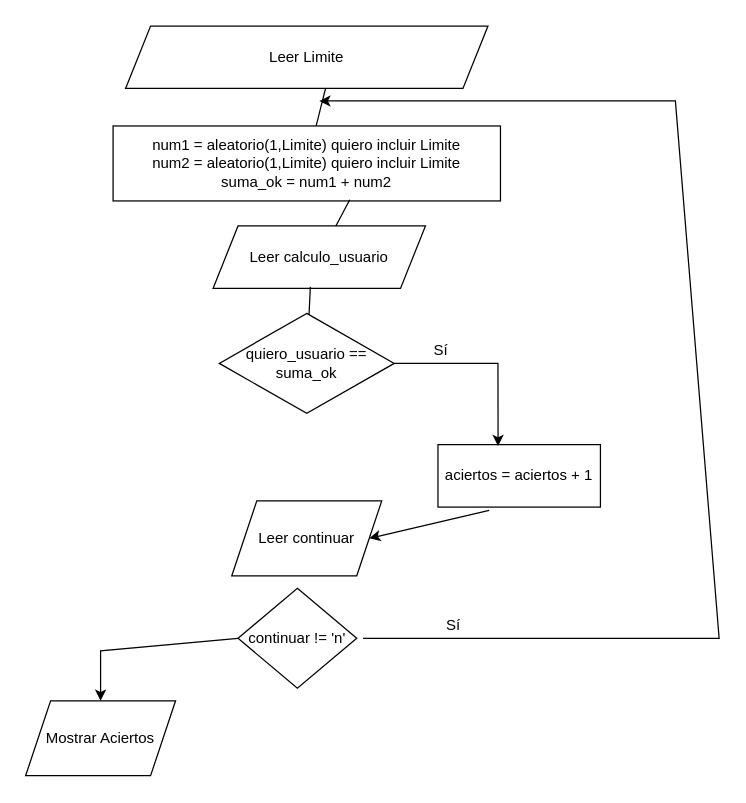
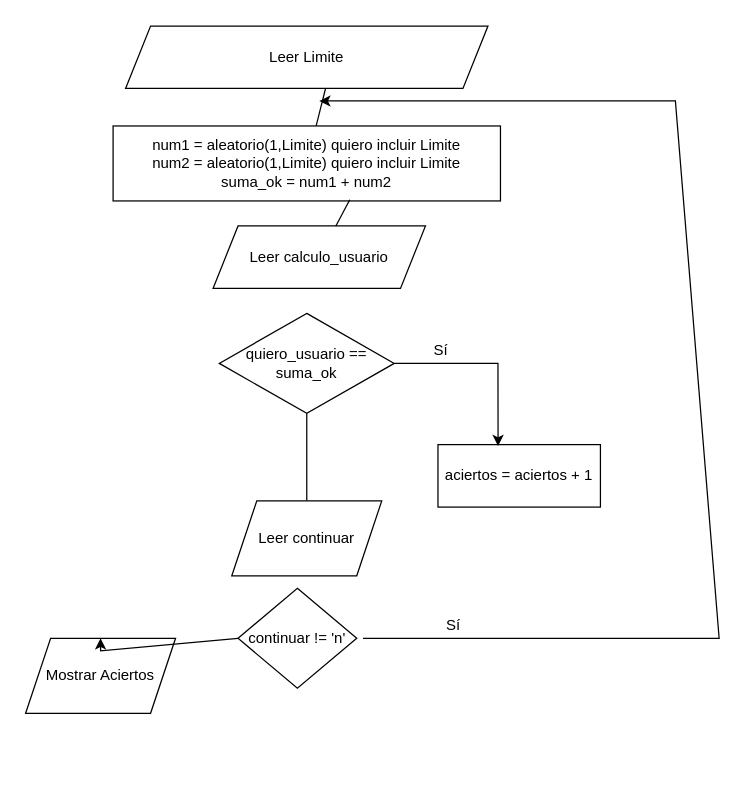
edge "Leer calculo_usuario" -- "quiero_usuario == suma_ok": now "Leer continuar" -- "quiero_usuario == suma_ok"
edge "aciertos = aciertos + 1" -> "Leer continuar": removed
node "Mostrar Aciertos": moved (101, 738) -> (101, 676)
